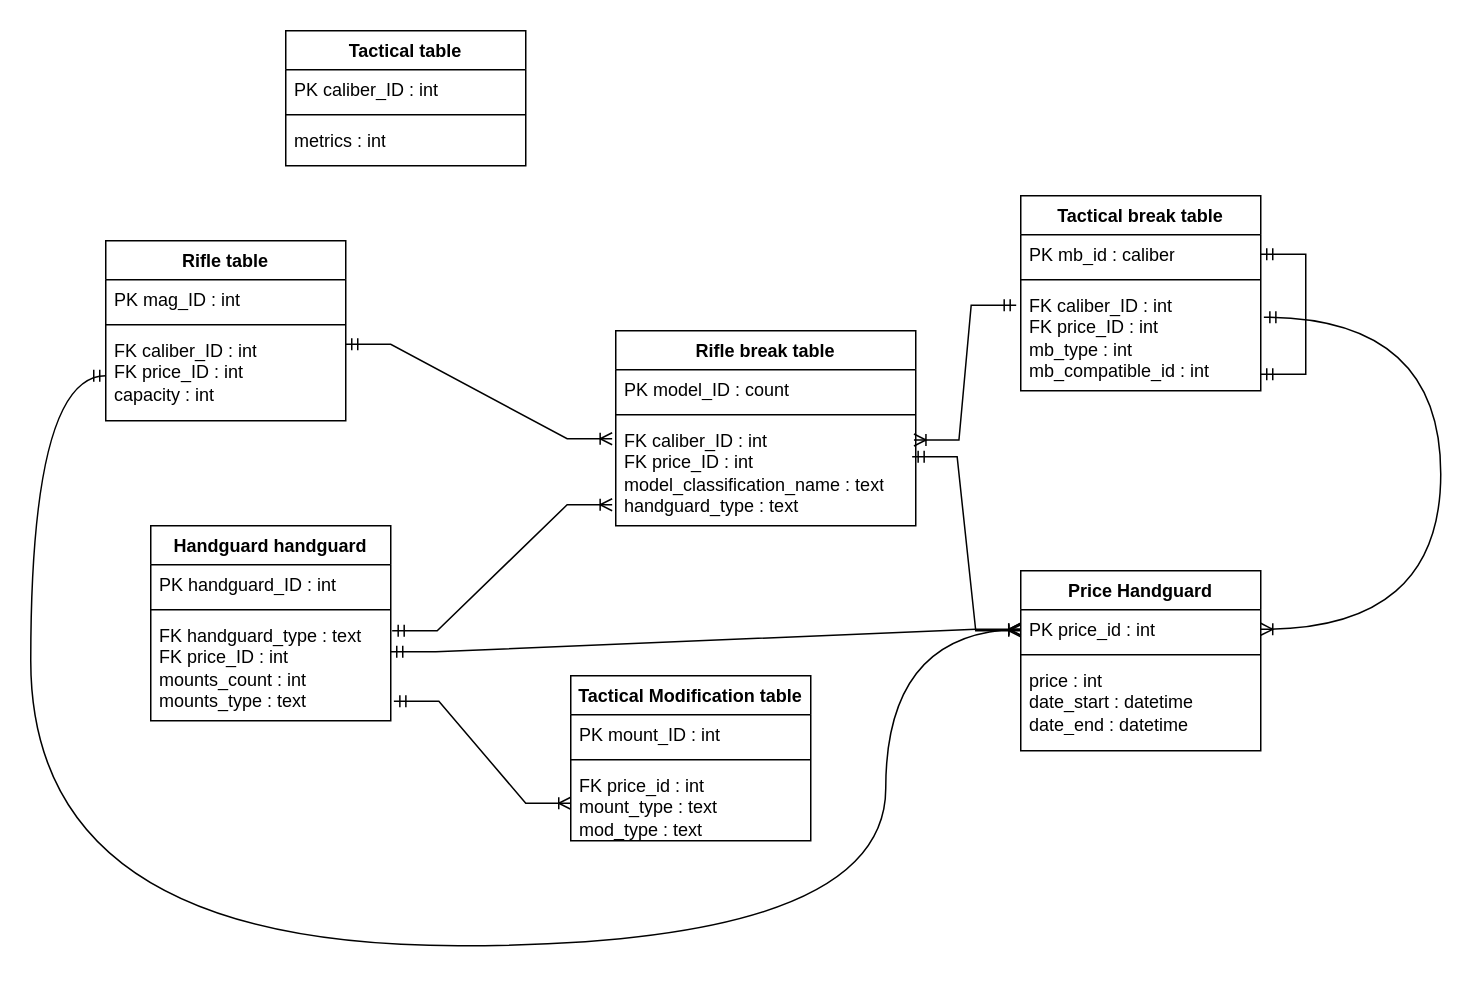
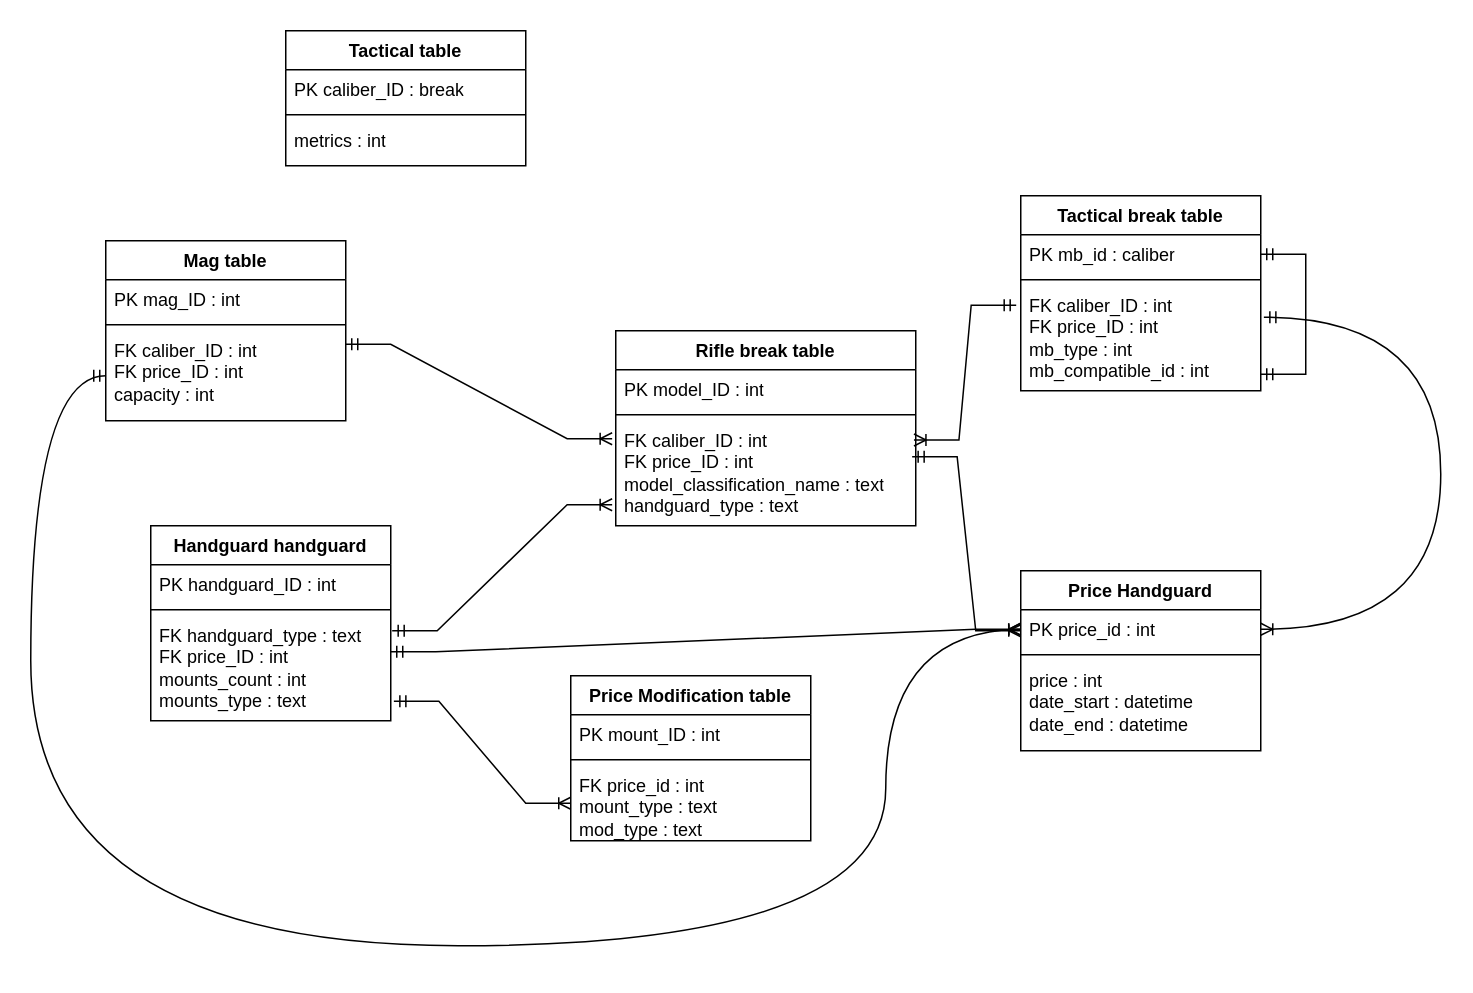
node "PK caliber_ID : int": label "PK caliber_ID : int" -> "PK caliber_ID : break"
node "Rifle table": label "Rifle table" -> "Mag table"
node "PK model_ID : count": label "PK model_ID : count" -> "PK model_ID : int"
node "Tactical Modification table": label "Tactical Modification table" -> "Price Modification table"
